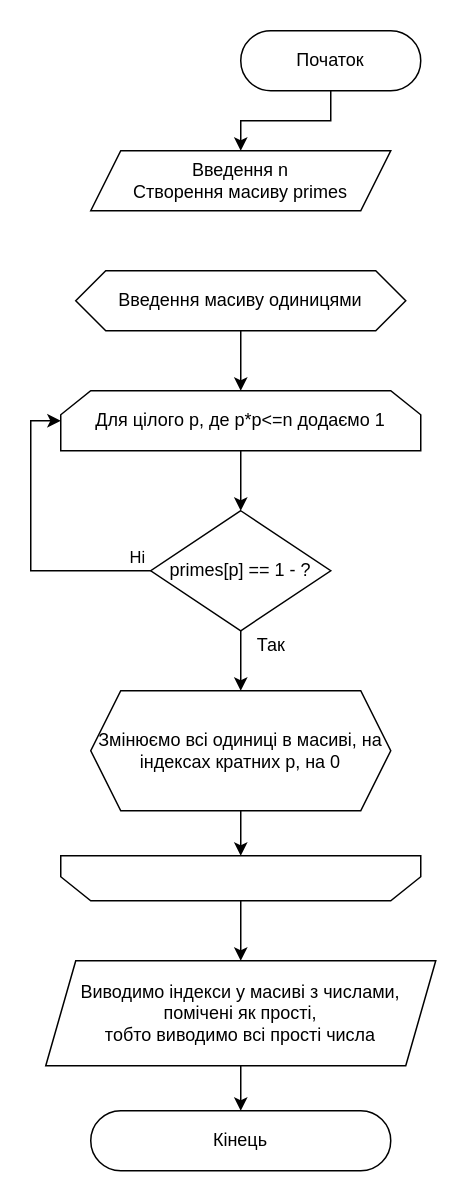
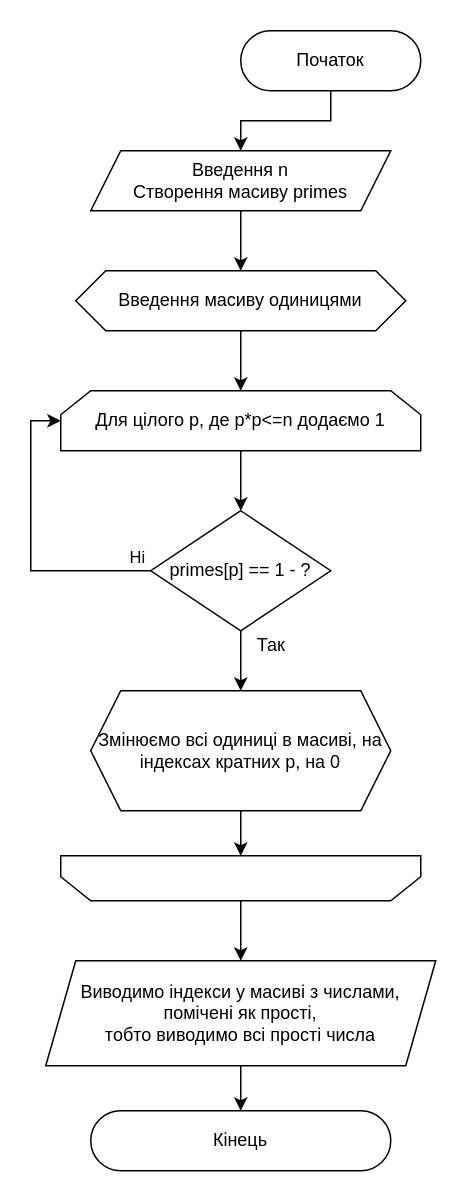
edge "Введення n Створення масиву primes" -> "Введення масиву одиницями": added
